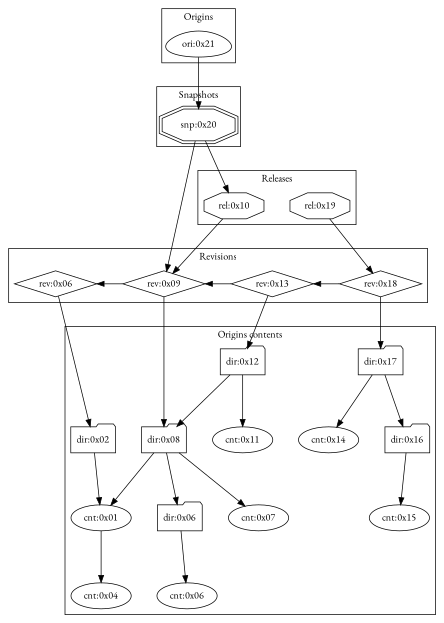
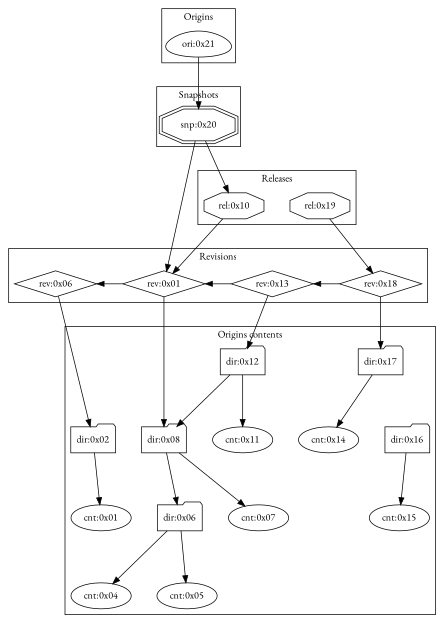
node "rev:0x09": label "rev:0x09" -> "rev:0x01"
edge "dir:0x17" -> "dir:0x16": removed
edge "dir:0x08" -> "cnt:0x01": removed
edge "cnt:0x01" -> "cnt:0x04": now "dir:0x06" -> "cnt:0x04"
node "cnt:0x06": label "cnt:0x06" -> "cnt:0x05"
